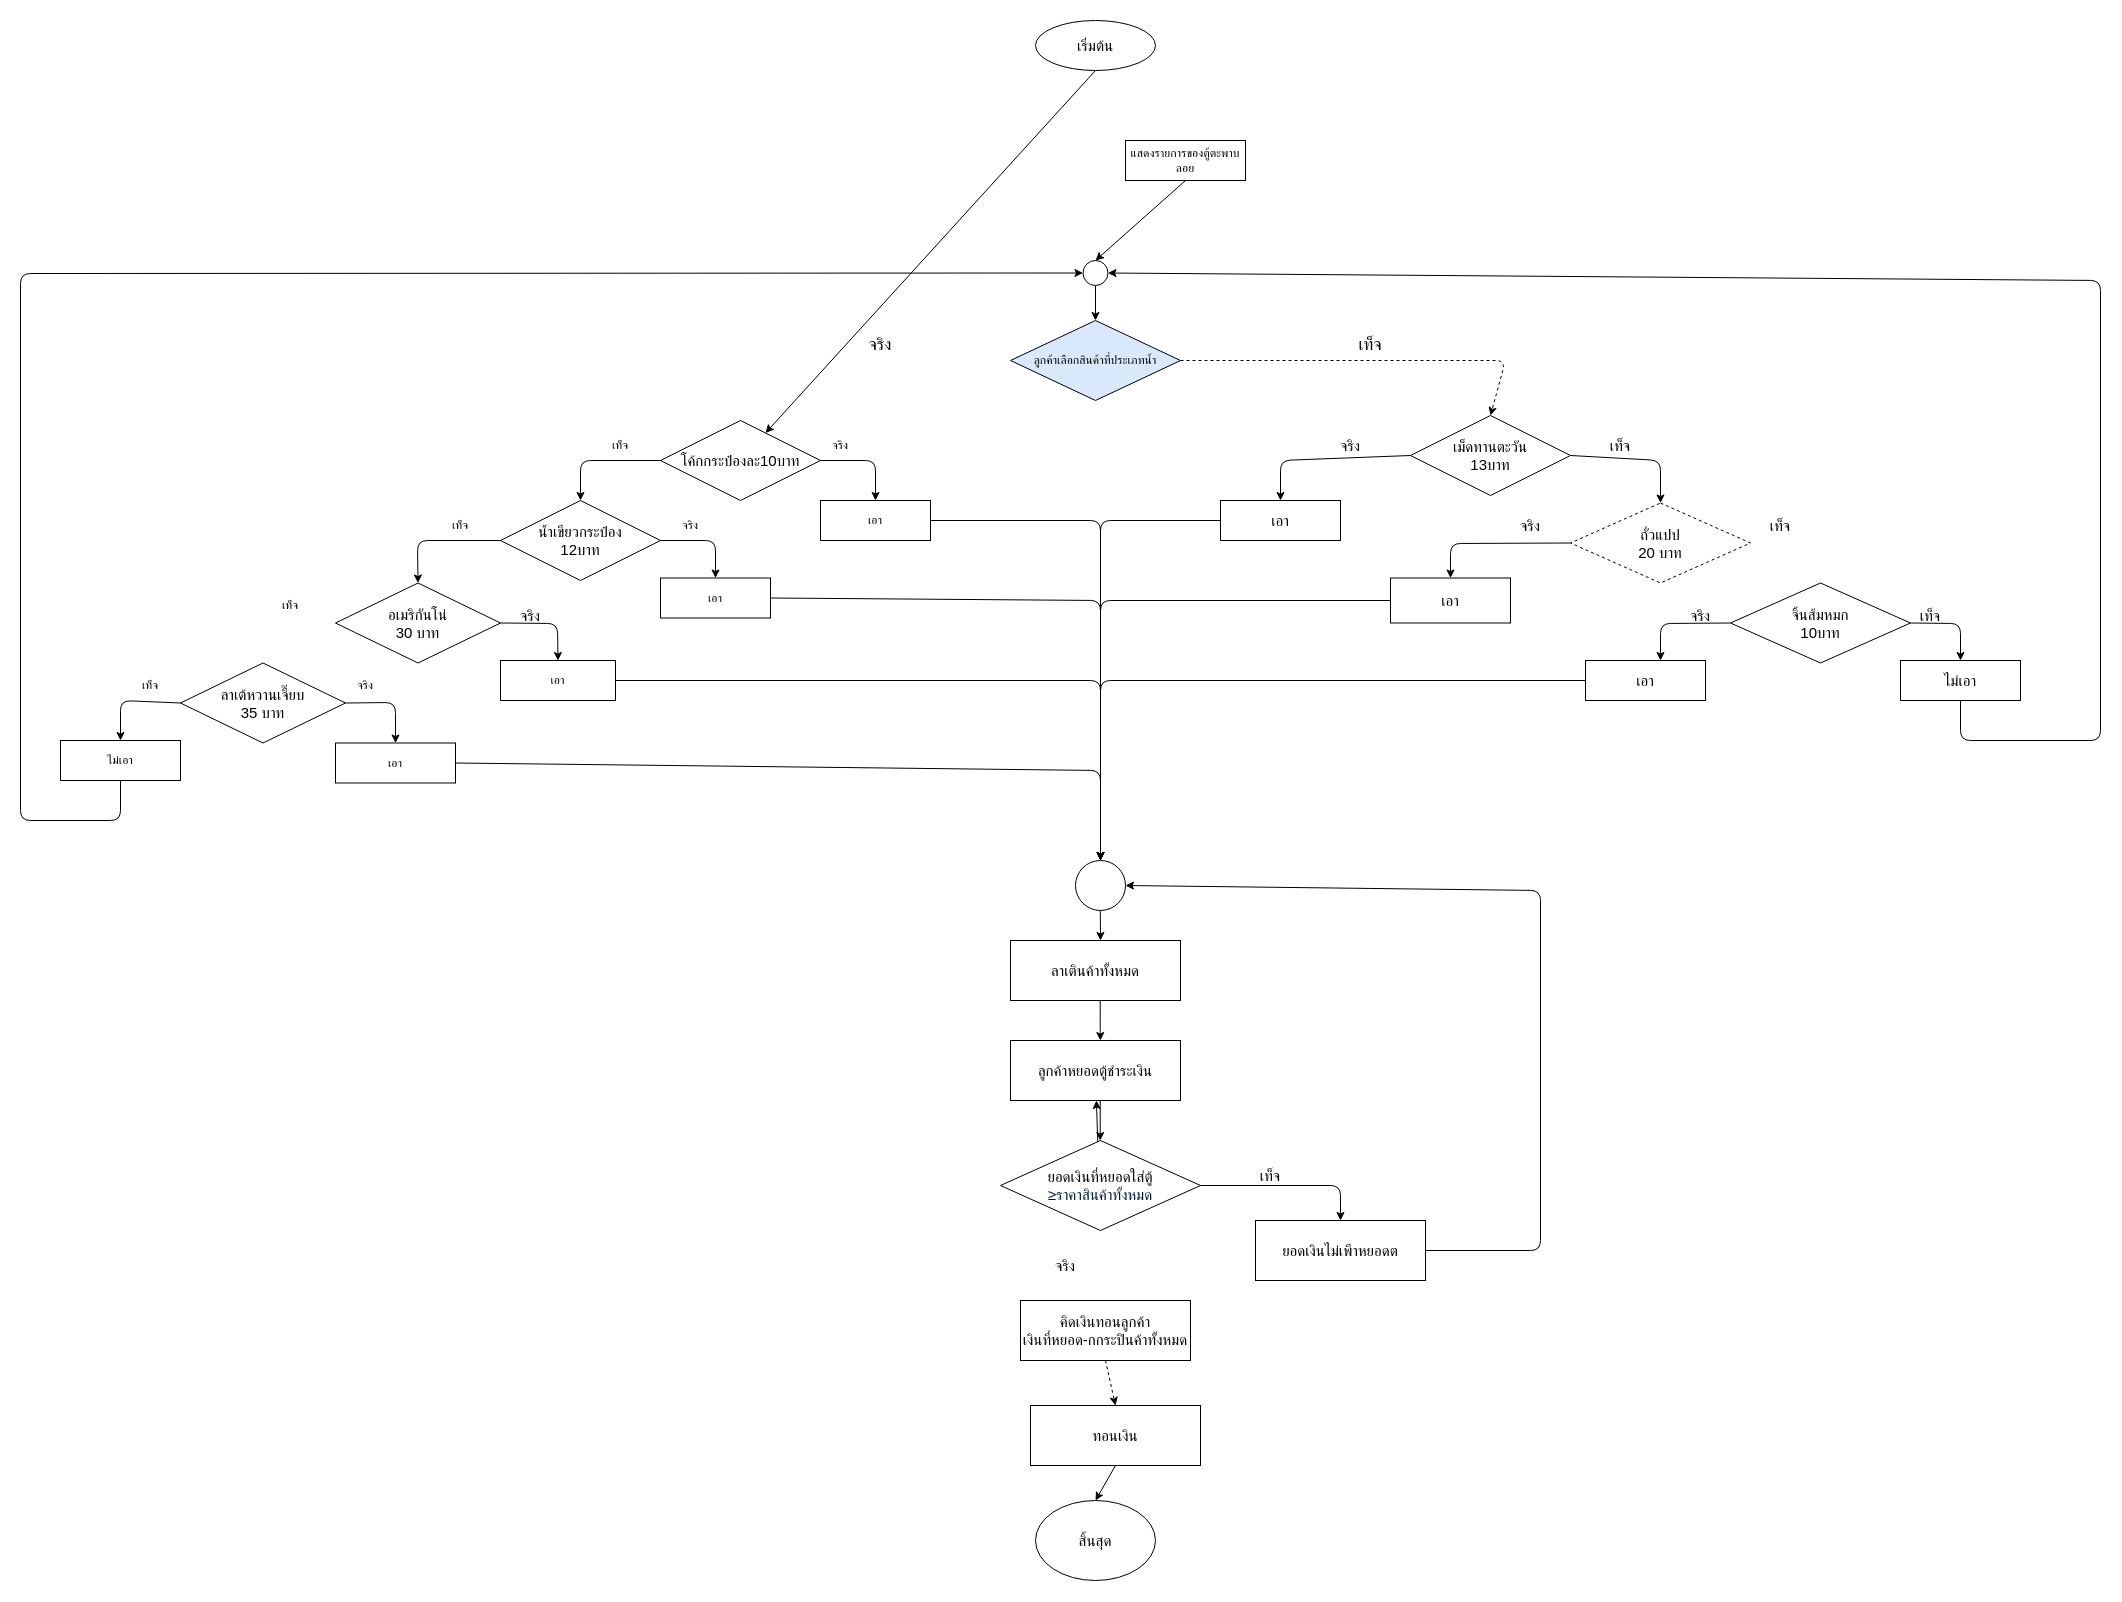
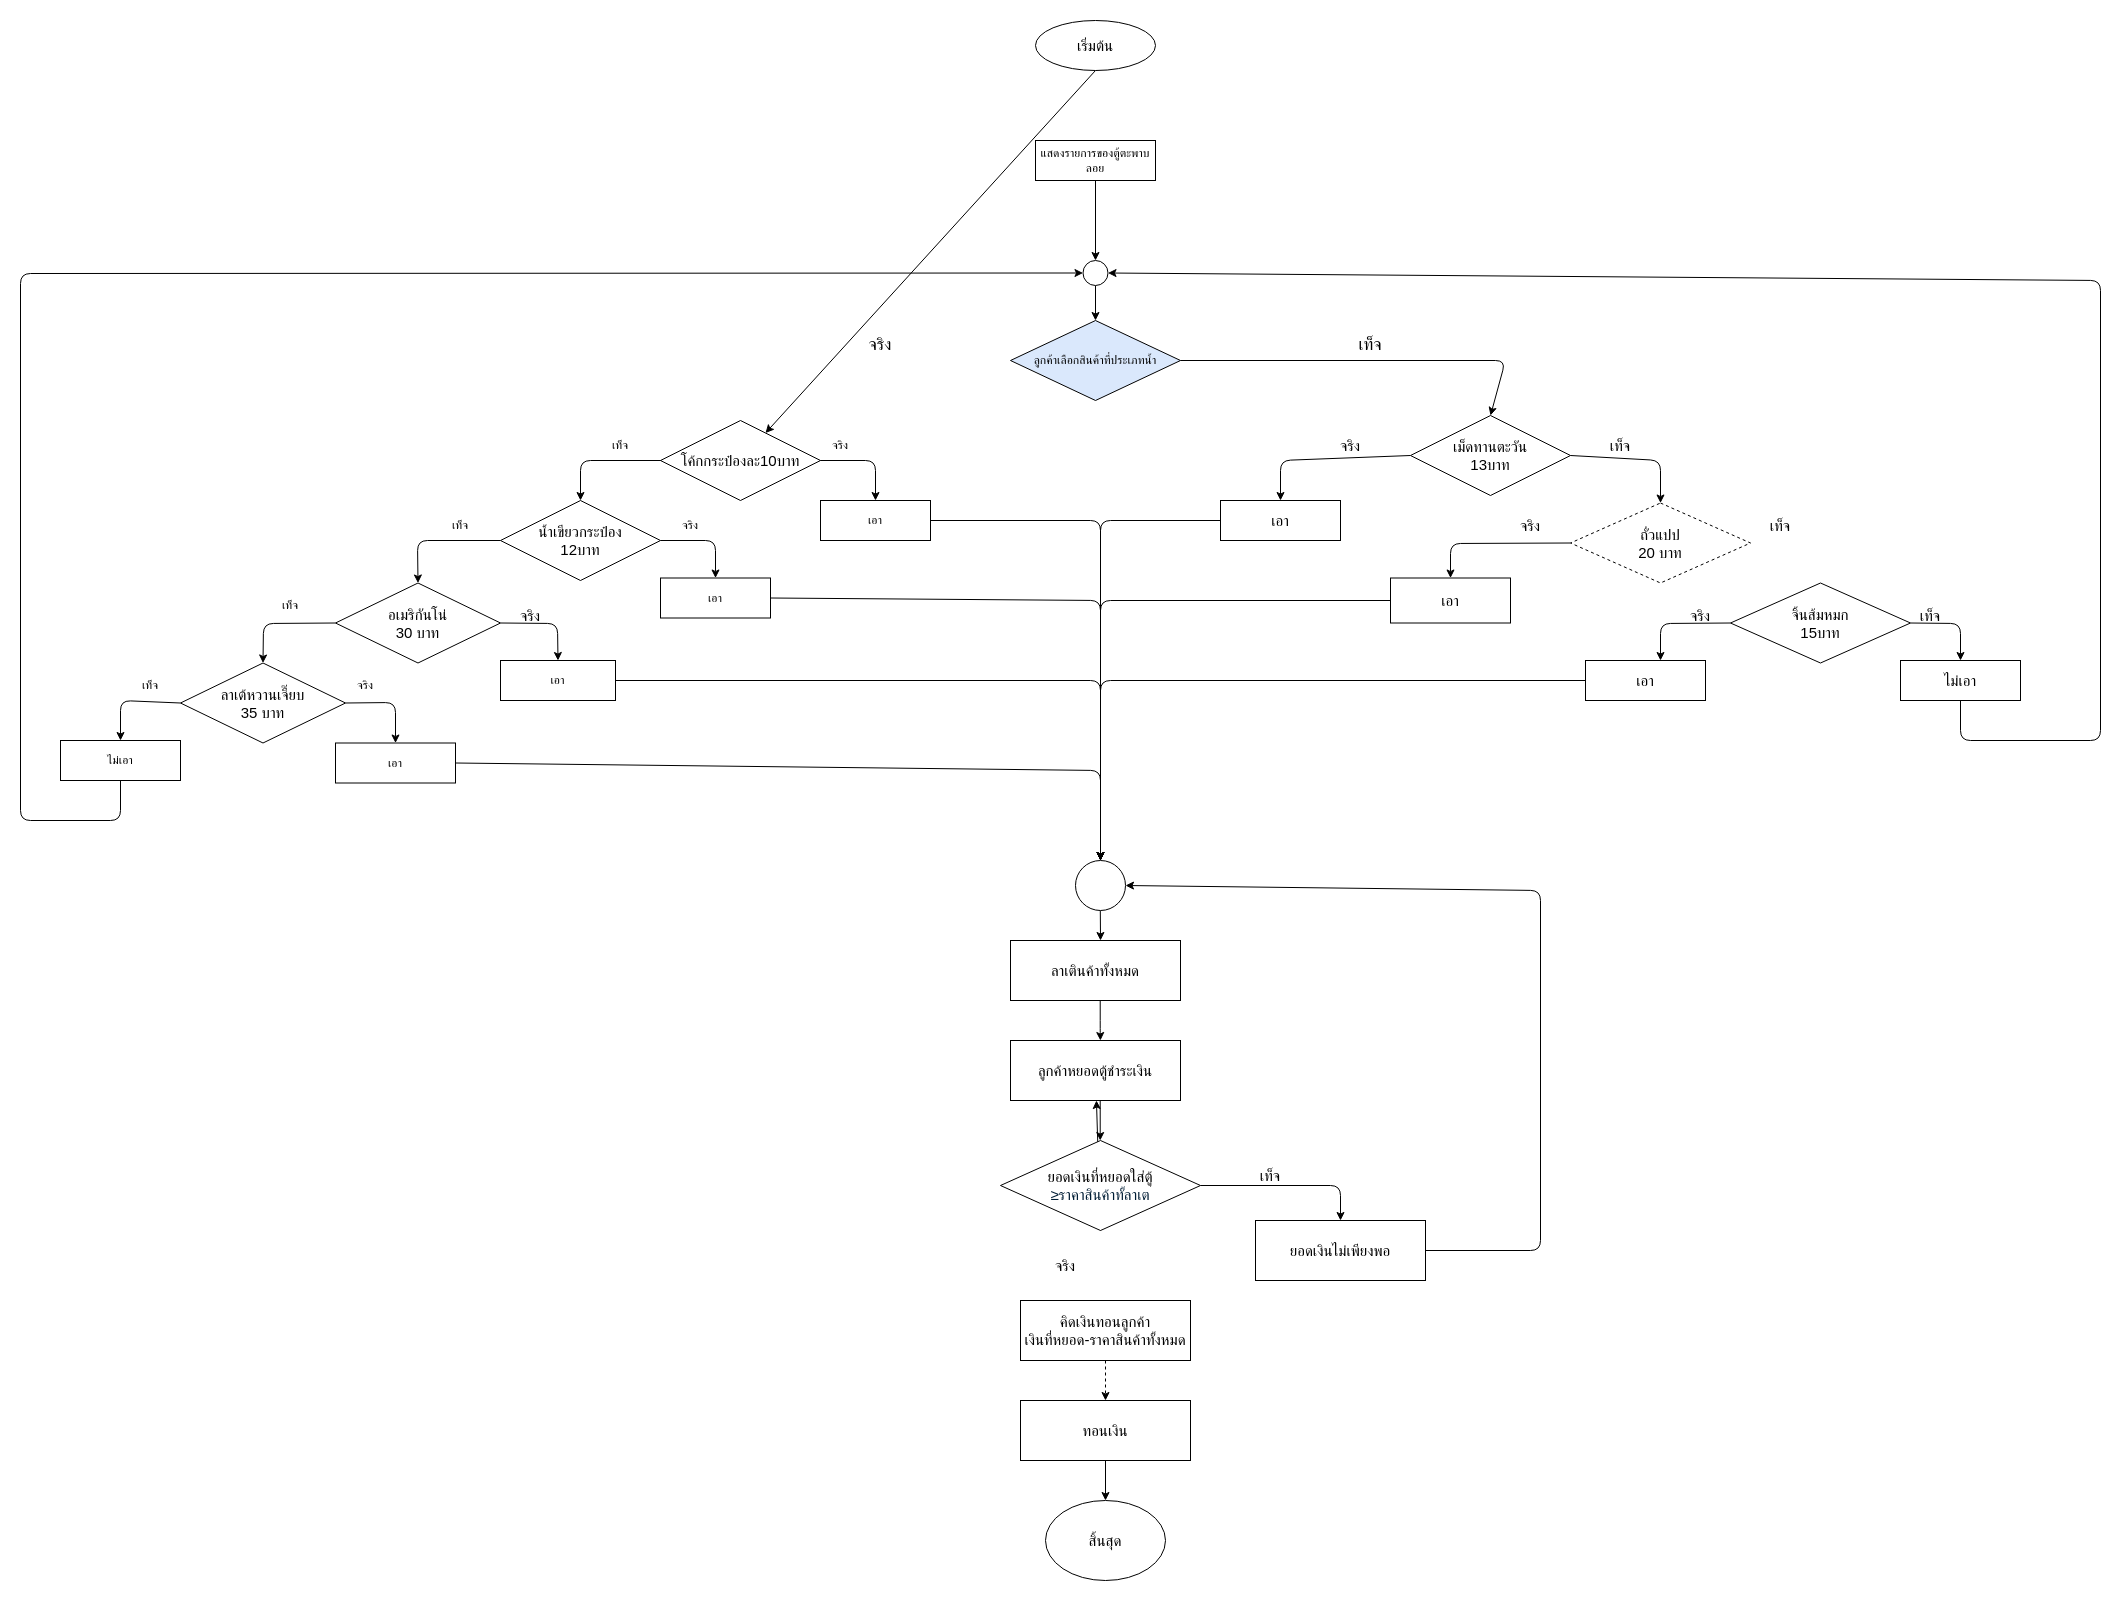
node "แสดงรายการของตู้ตะพาบลอย": moved (1186, 161) -> (1096, 161)
edge "ลูกค้าเลือกสินค้าที่ประเภทน้ำ" -> "เม็ดทานตะวัน 13บาท": style dashed -> solid
edge "อเมริกันโน่ 30 บาท" -> "ลาเต้หวานเจี๊ยบ 35 บาท": added
node "จิ้นส้มหมก 10บาท": label "จิ้นส้มหมก 10บาท" -> "จิ้นส้มหมก 15บาท"
node "ยอดเงินที่หยอดใส่ตู้ ≥ราคาสินค้าทั้งหมด": label "ยอดเงินที่หยอดใส่ตู้ ≥ราคาสินค้าทั้งหมด" -> "ยอดเงินที่หยอดใส่ตู้ ≥ราคาสินค้าทั้ลาเต"
node "ยอดเงินไม่เพีาหยอดต": label "ยอดเงินไม่เพีาหยอดต" -> "ยอดเงินไม่เพียงพอ"
node "คิดเงินทอนลูกค้า เงินที่หยอด-กกระปินค้าทั้งหมด": label "คิดเงินทอนลูกค้า เงินที่หยอด-กกระปินค้าทั้งหมด" -> "คิดเงินทอนลูกค้า เงินที่หยอด-ราคาสินค้าทั้งหมด"
node "ทอนเงิน": moved (1116, 1436) -> (1106, 1431)
node "สิ้นสุด": moved (1096, 1541) -> (1106, 1541)
